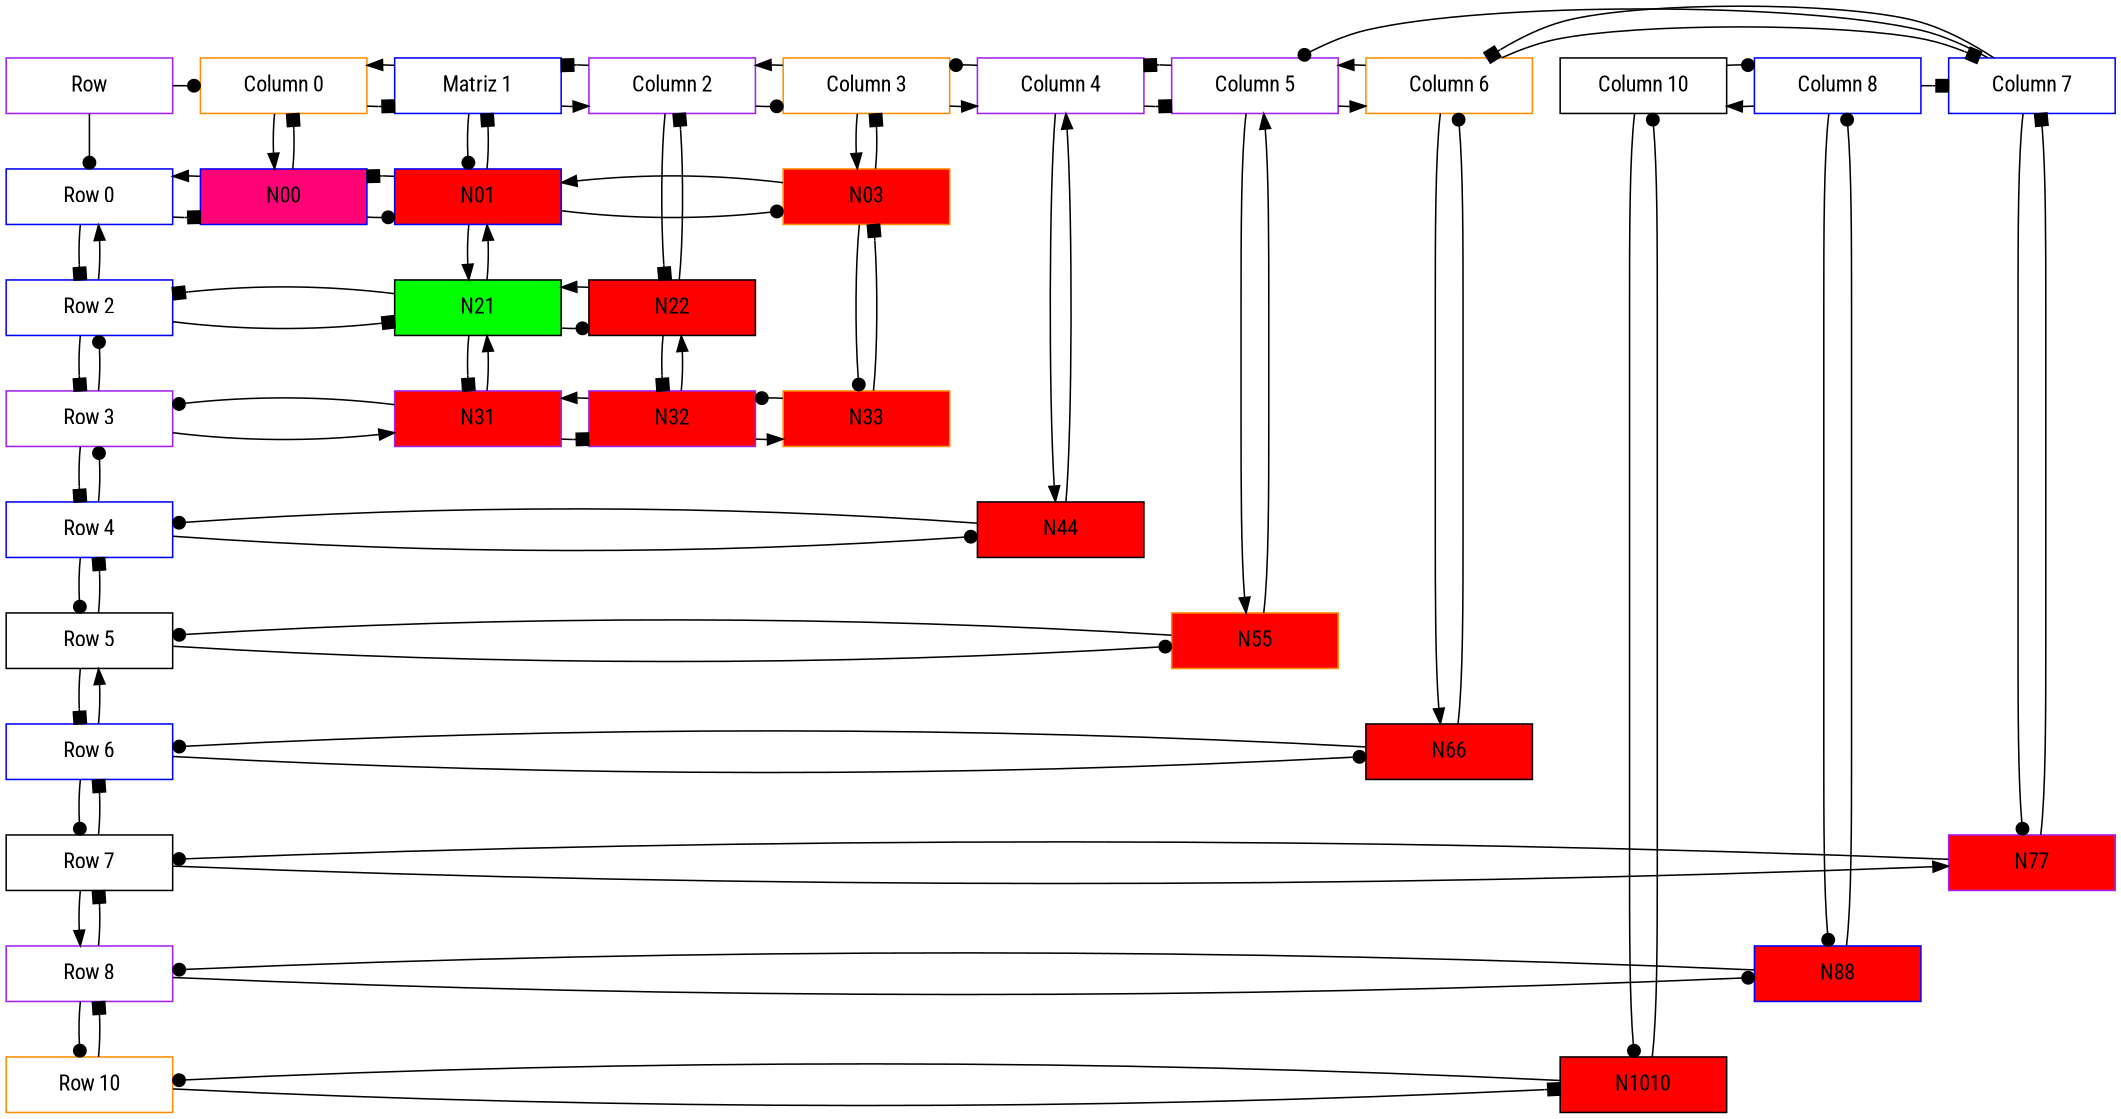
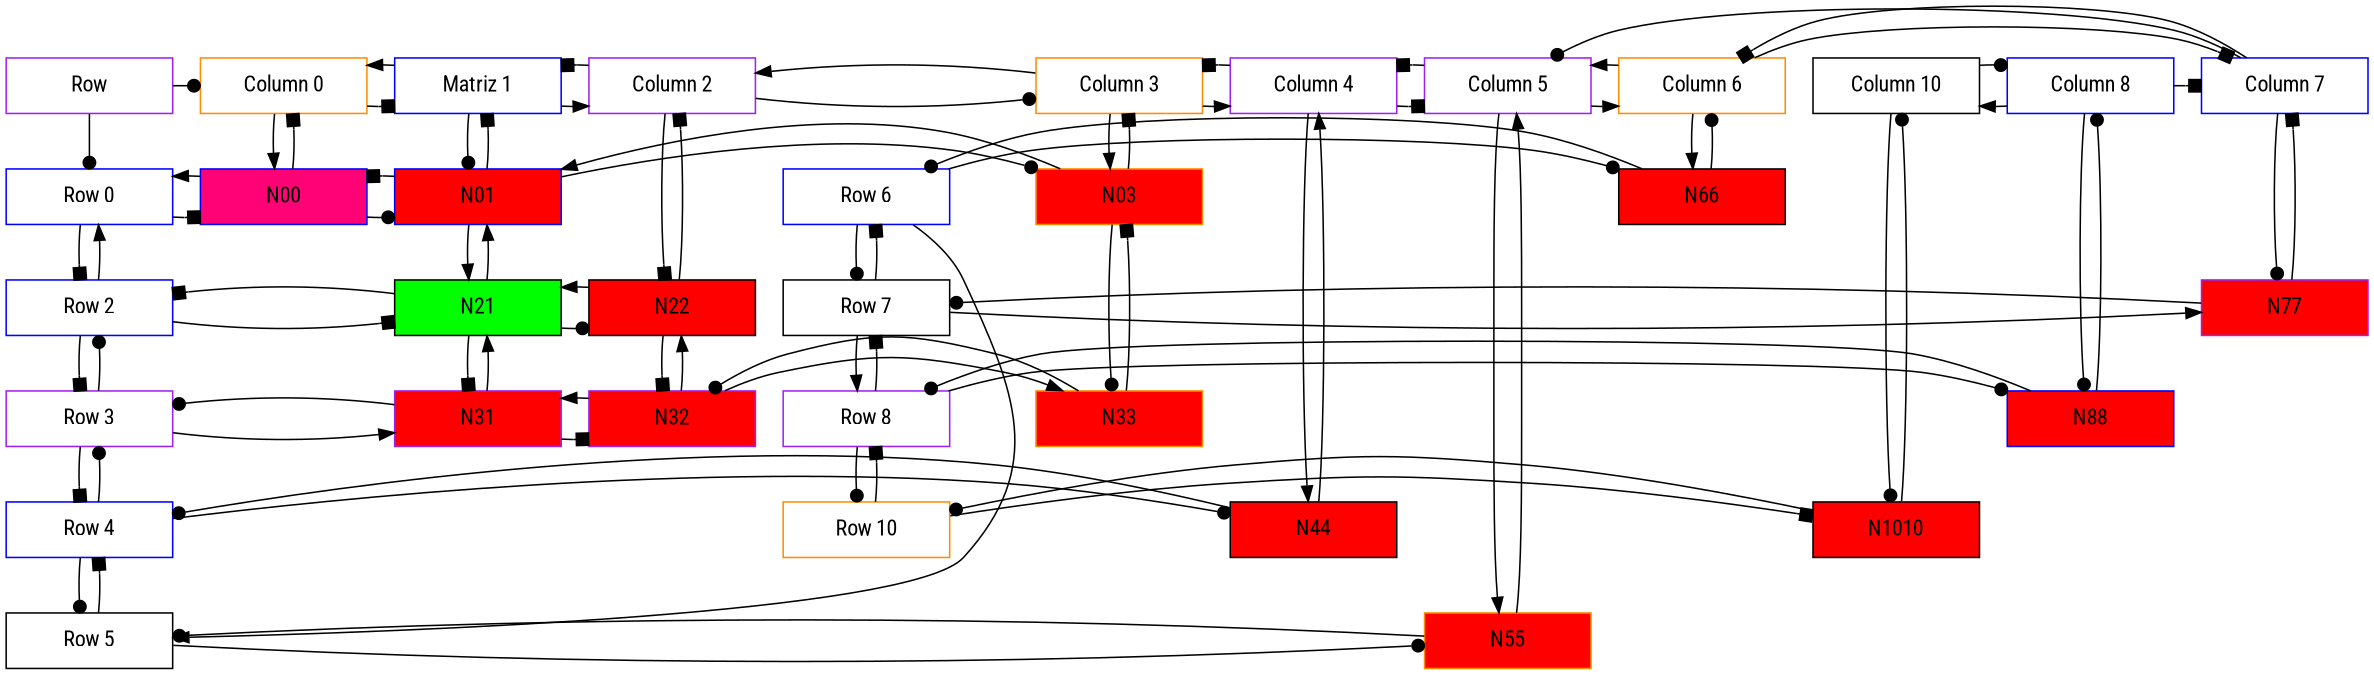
edge "Column 4" -> "Column 3": arrowhead dot -> box
edge "Row 5" -> "Row 6": removed
